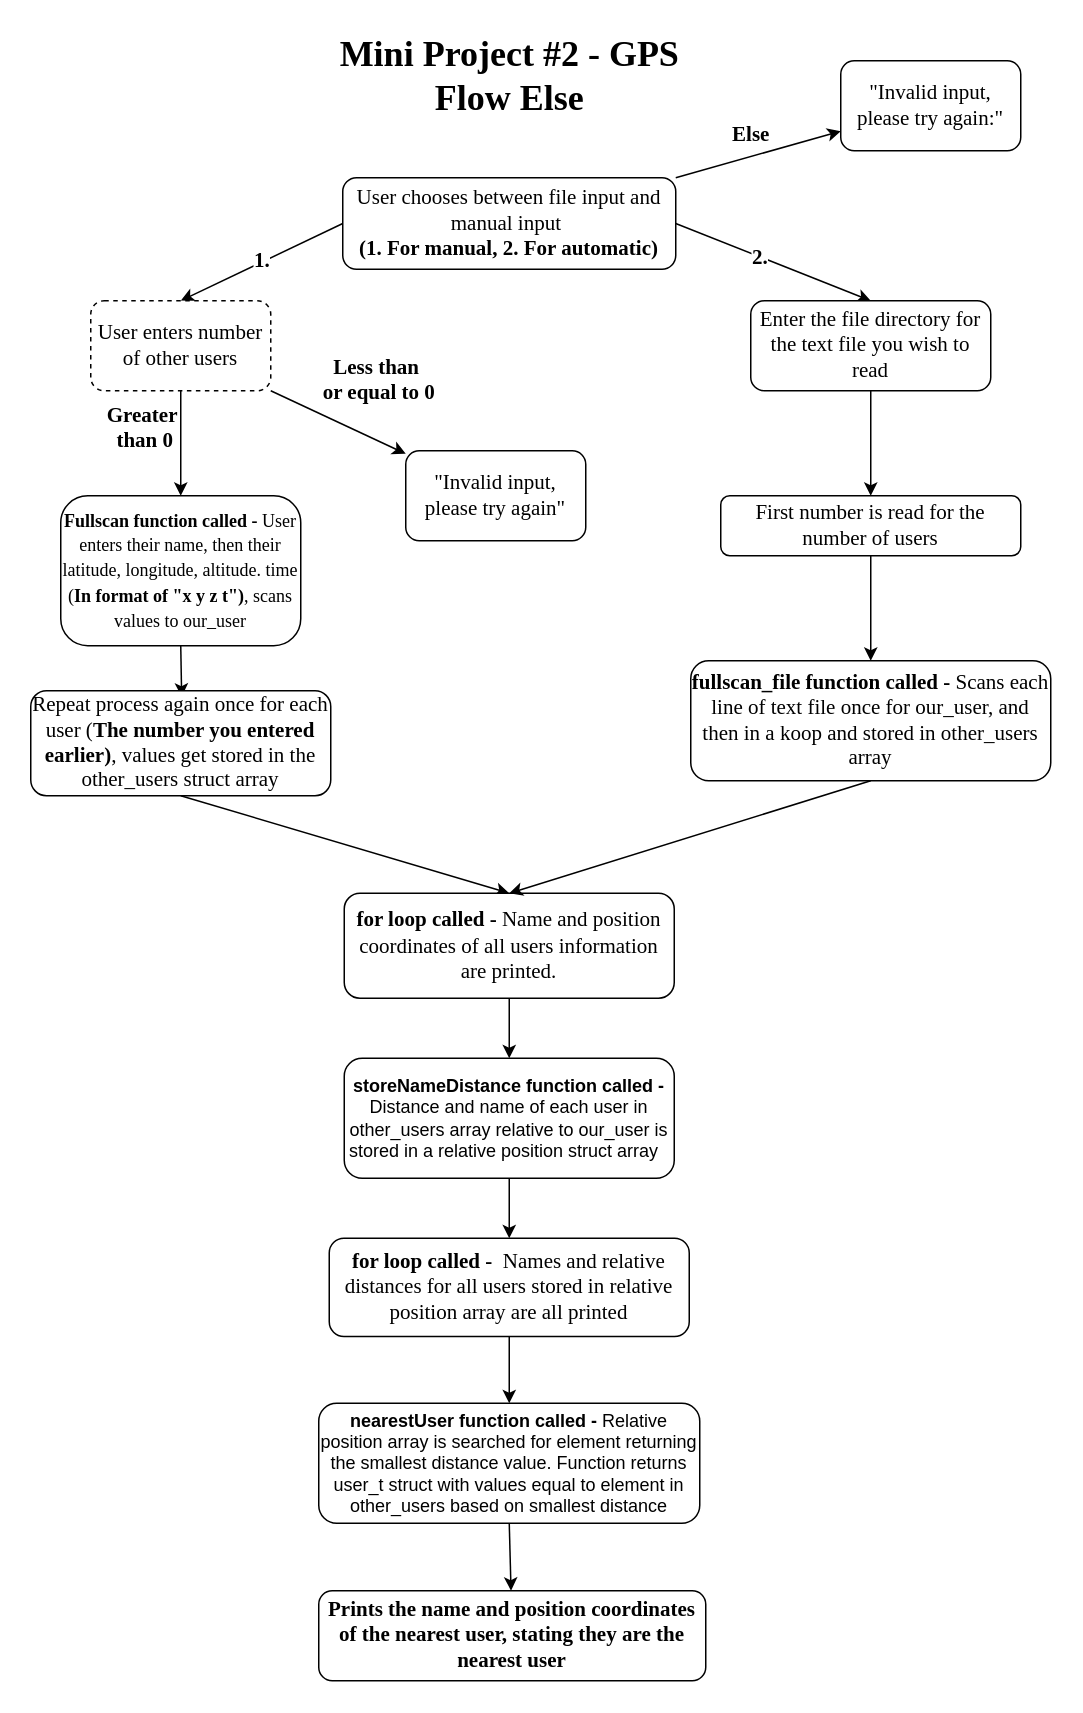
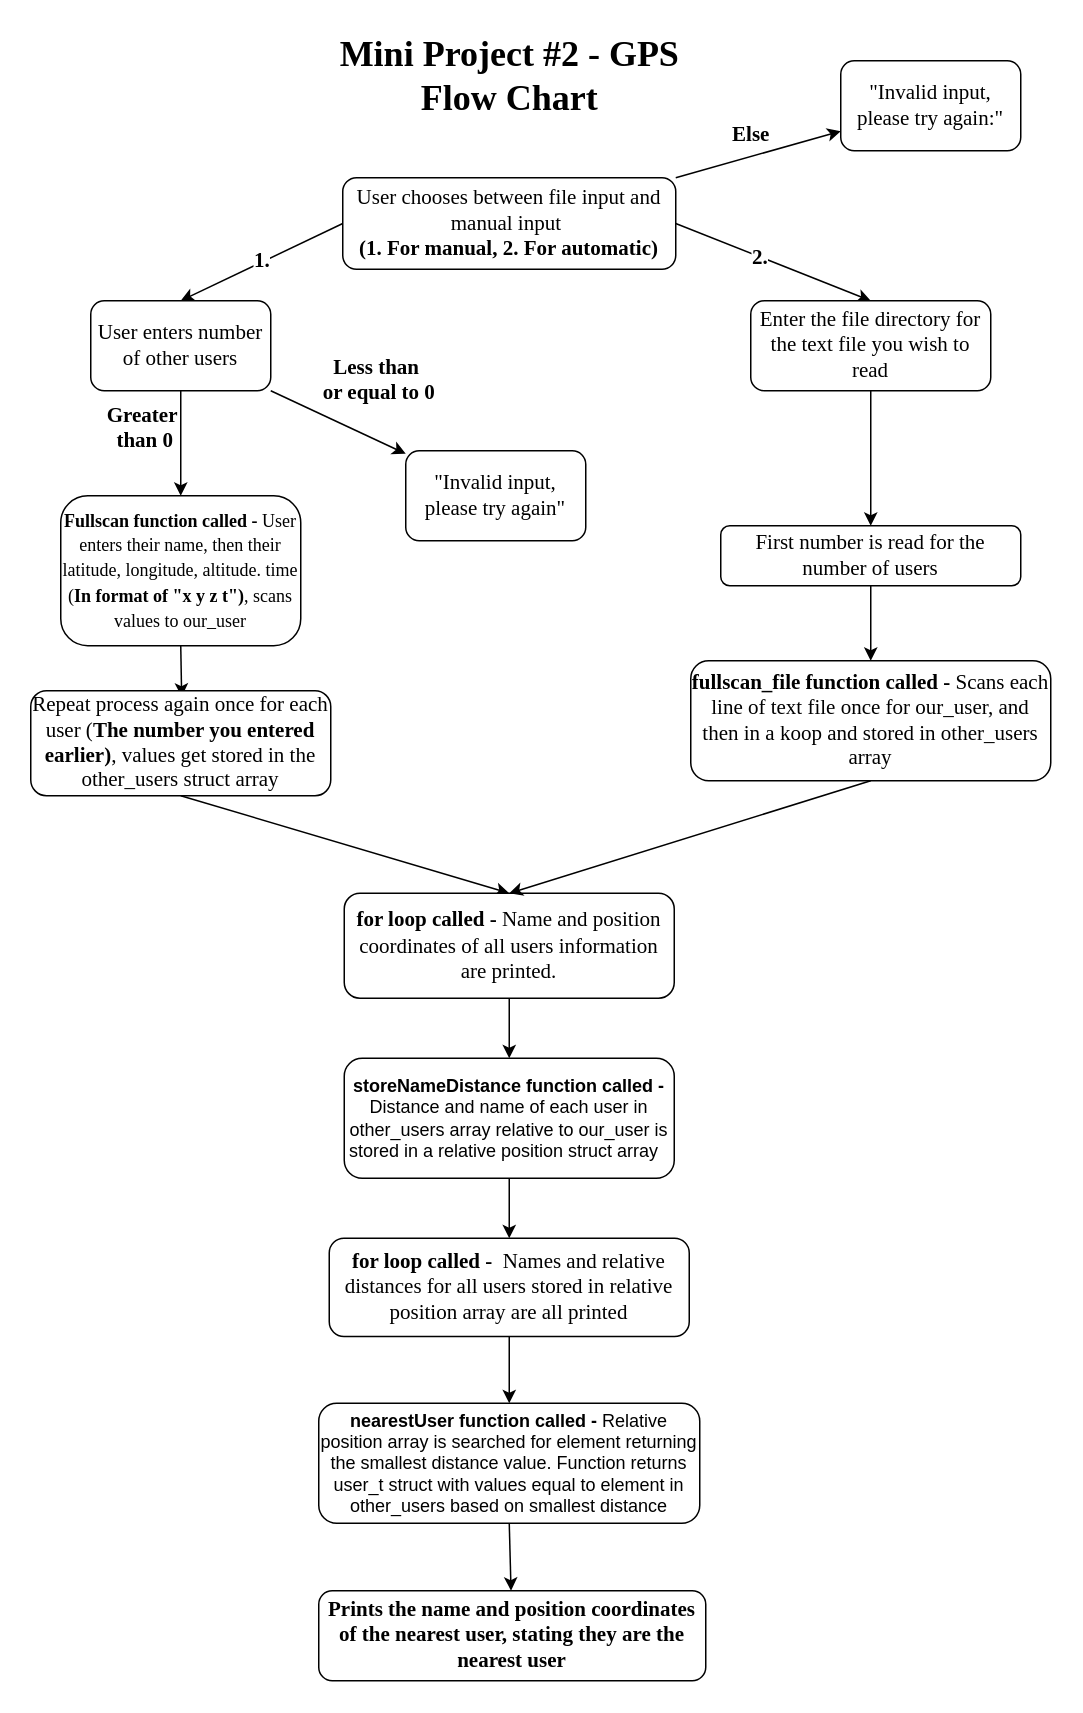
node "Mini Project #2 - GPS Flow Else": label "Mini Project #2 - GPS Flow Else" -> "Mini Project #2 - GPS Flow Chart"
node "User enters number of other users": style dashed -> solid
node "First number is read for the number of users": moved (871, 526) -> (871, 556)
